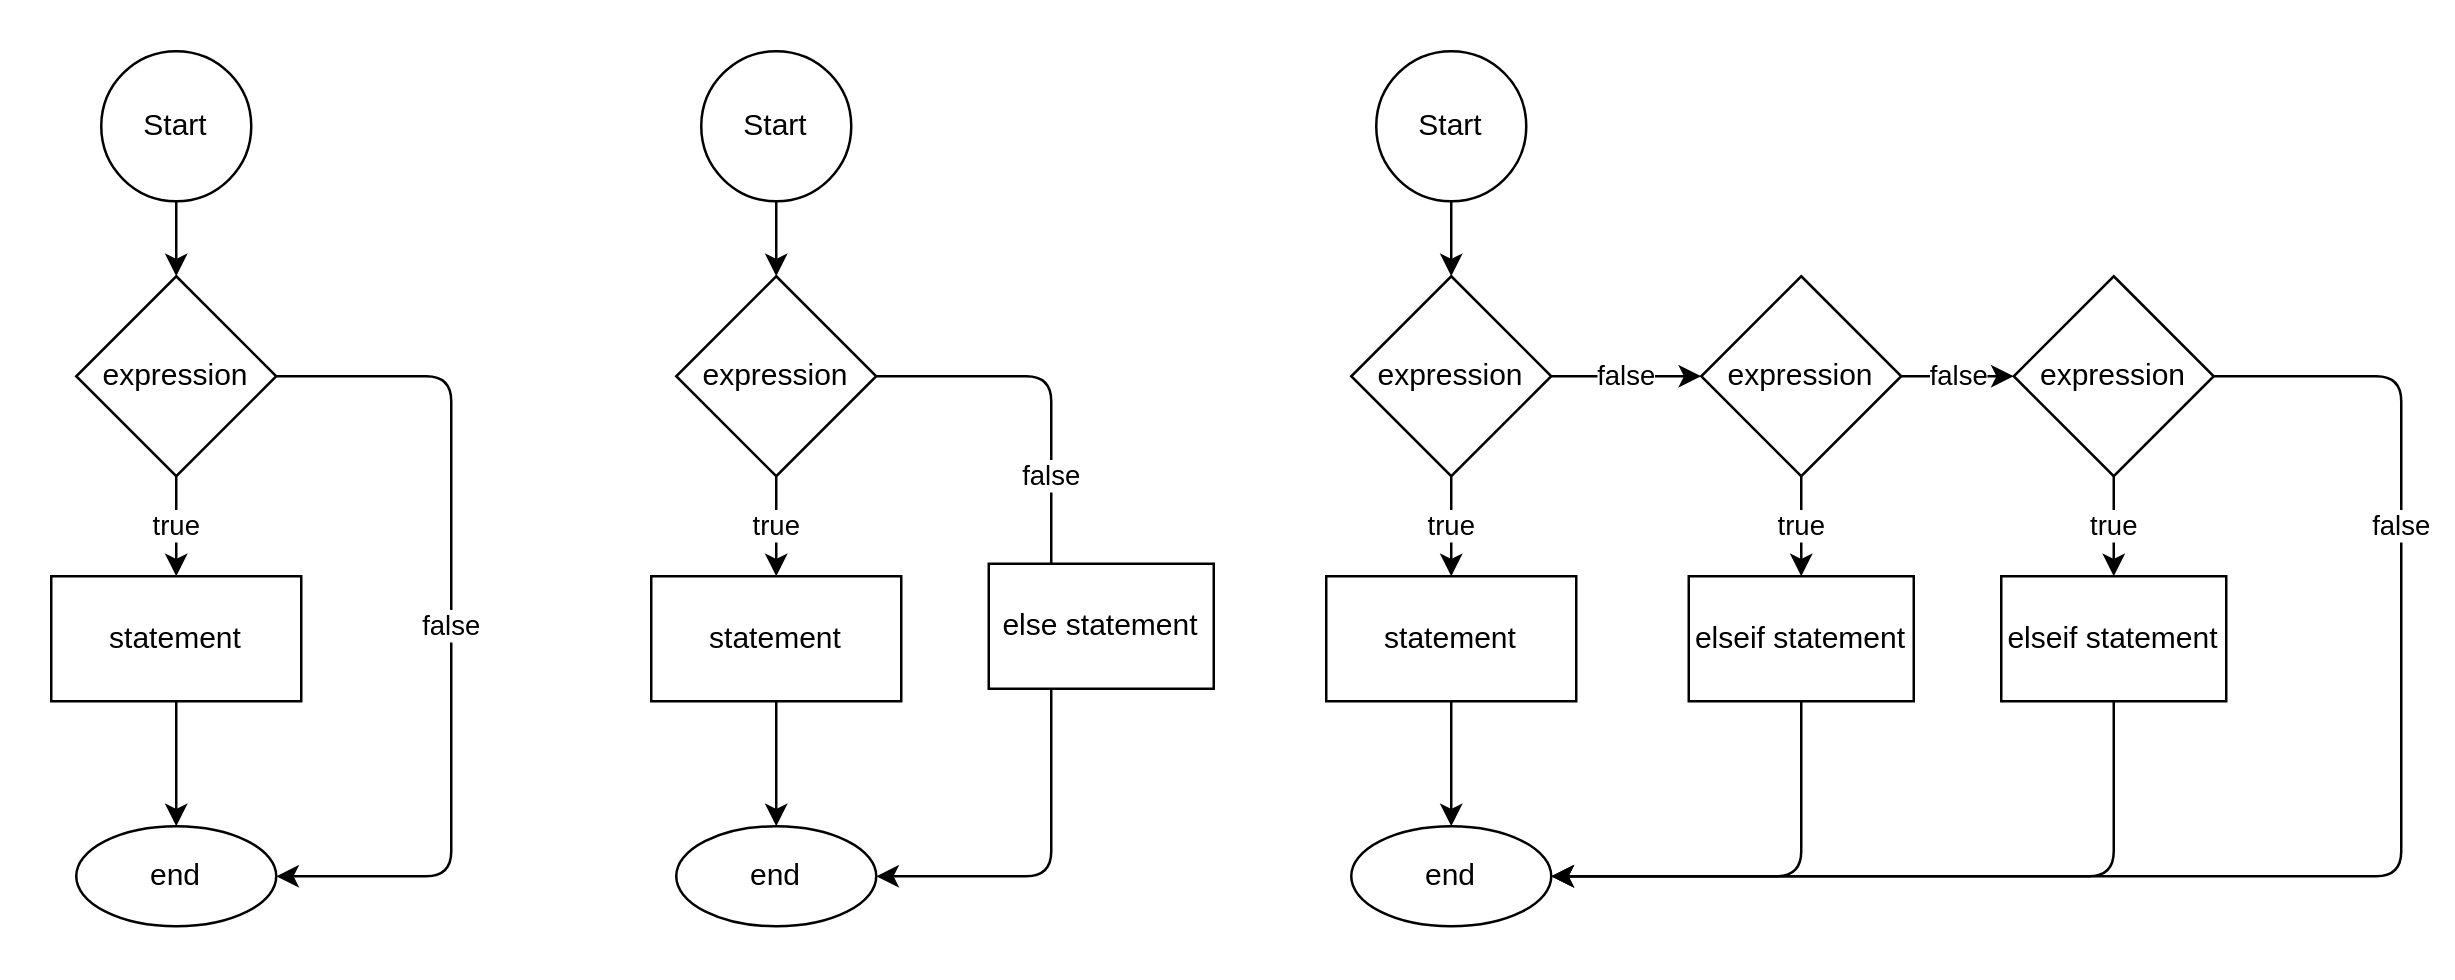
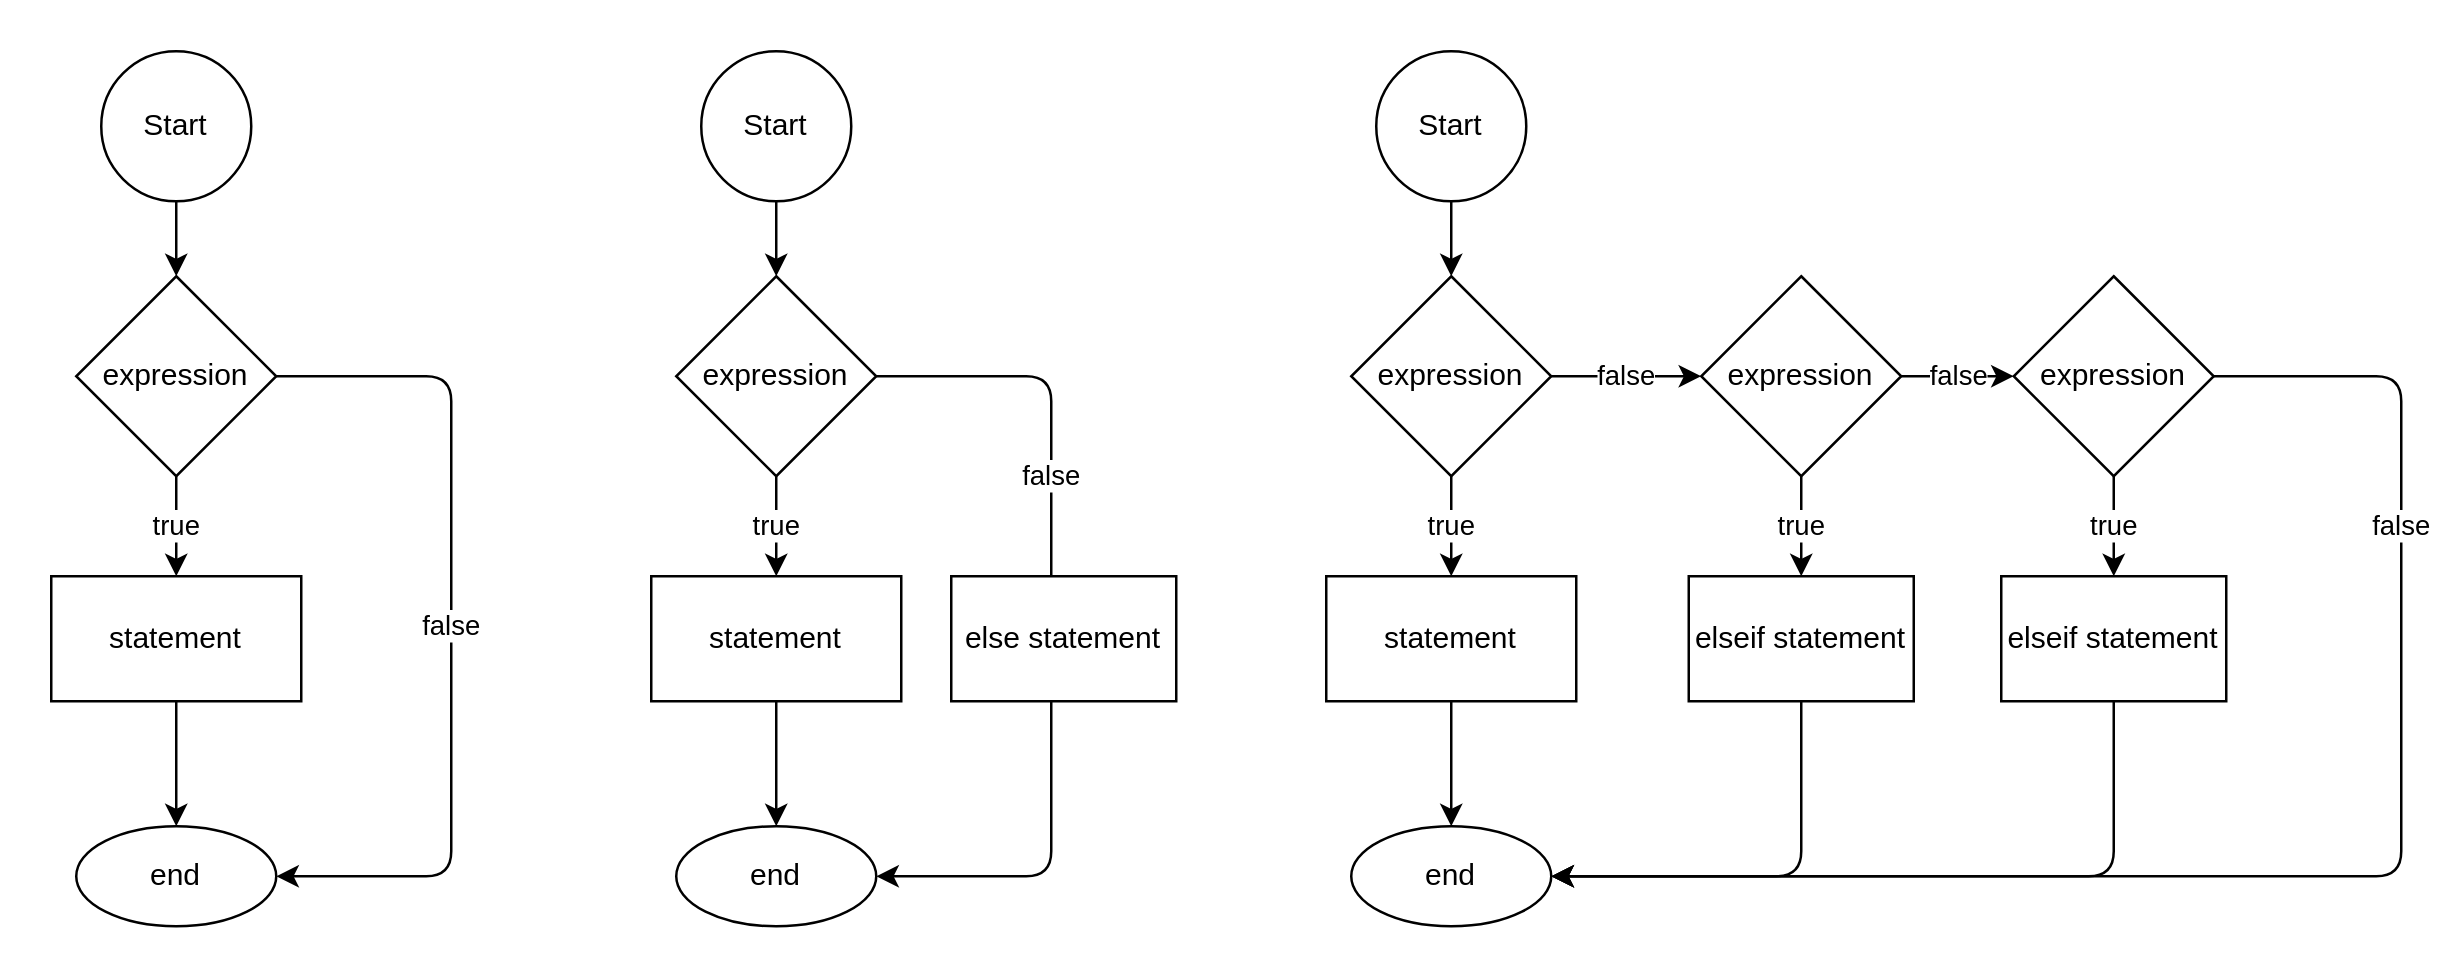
node "else statement": moved (1101, 626) -> (1064, 639)
